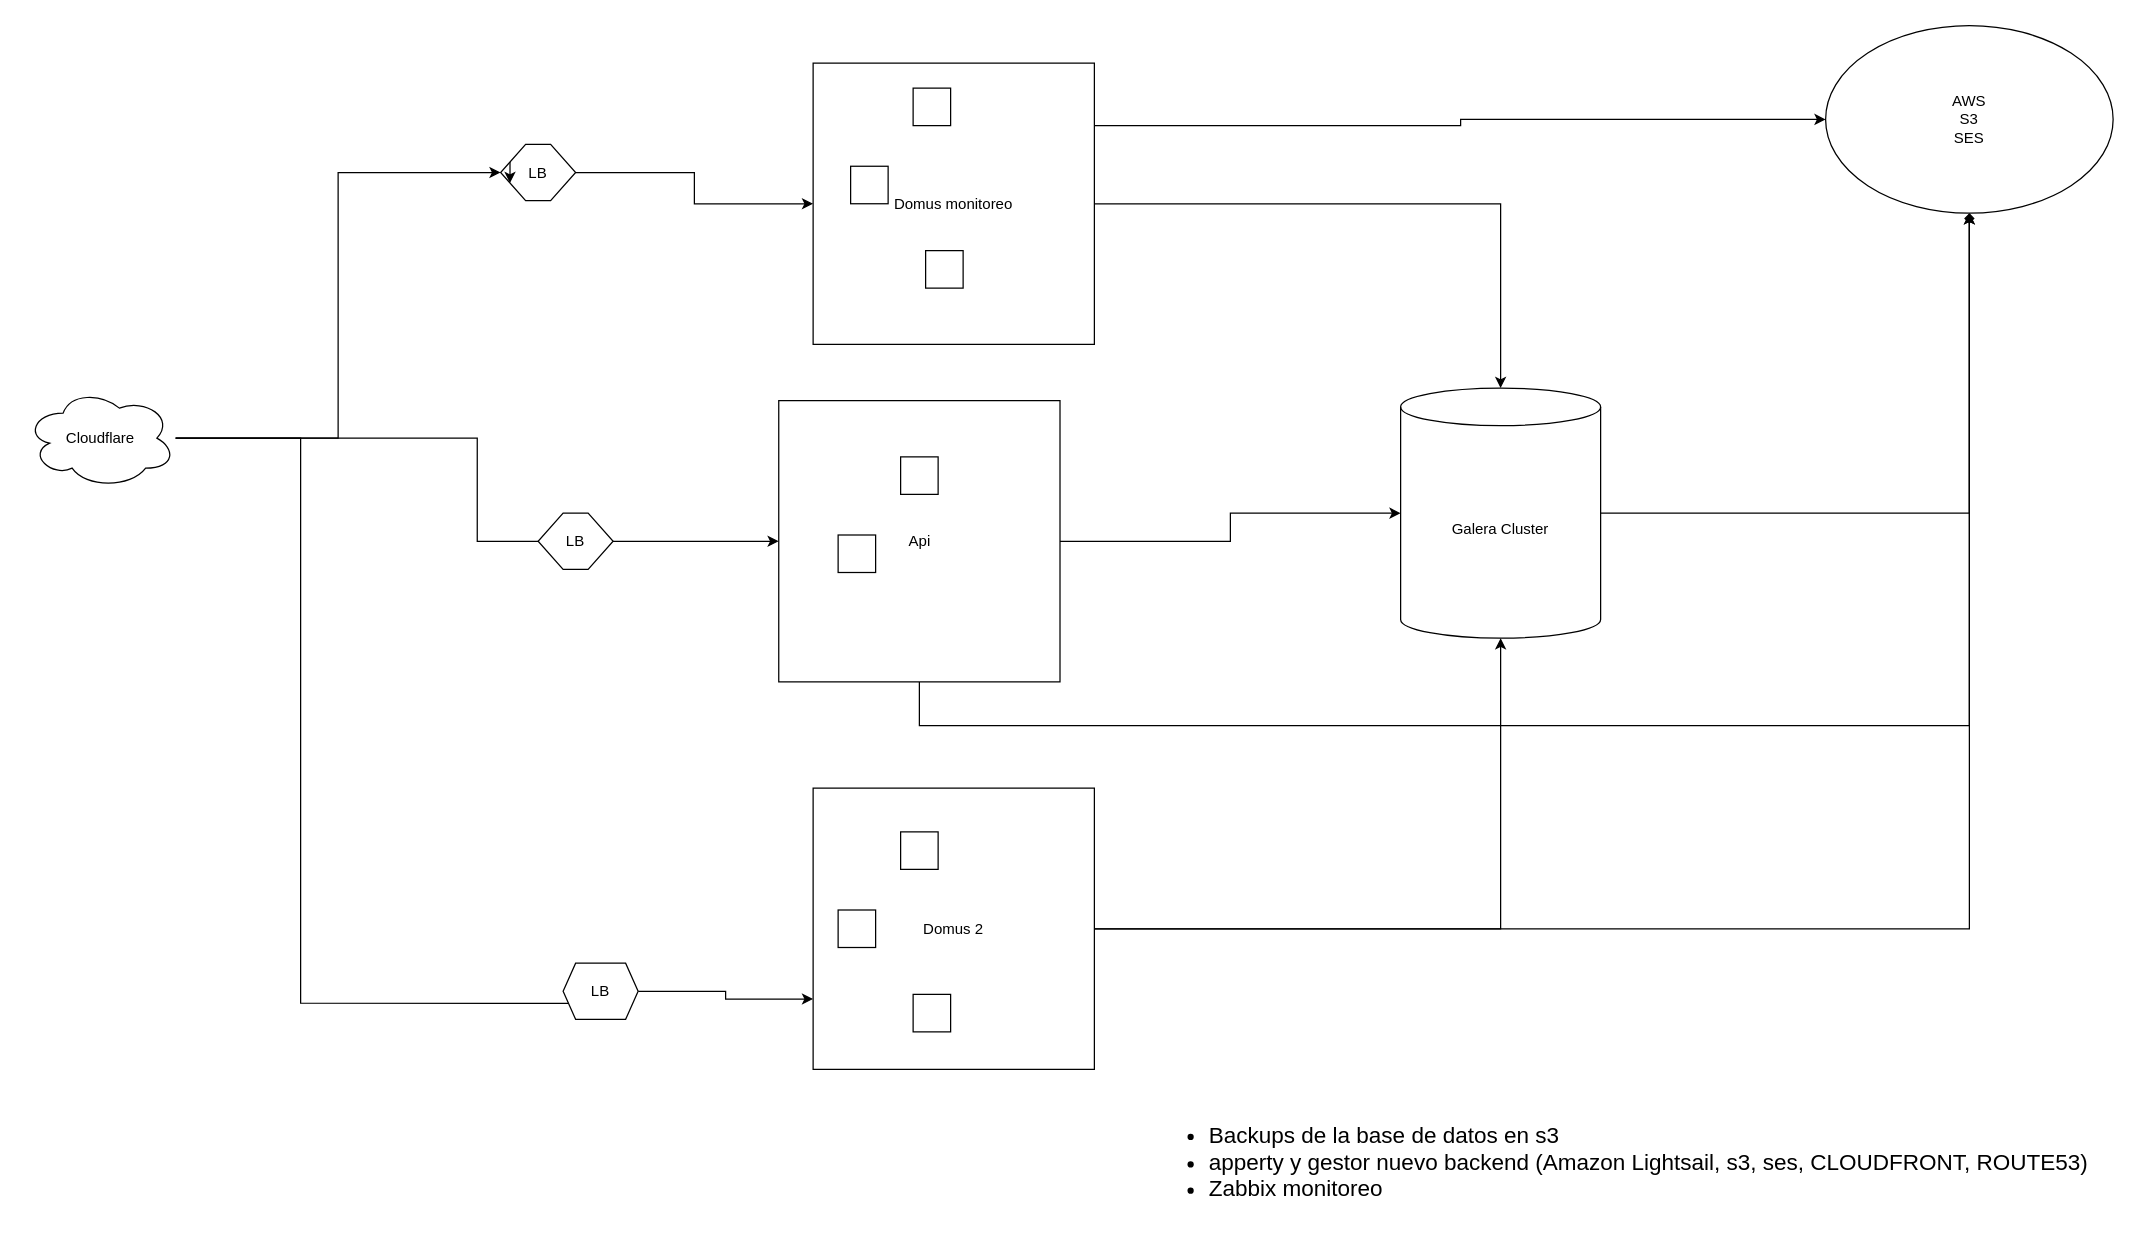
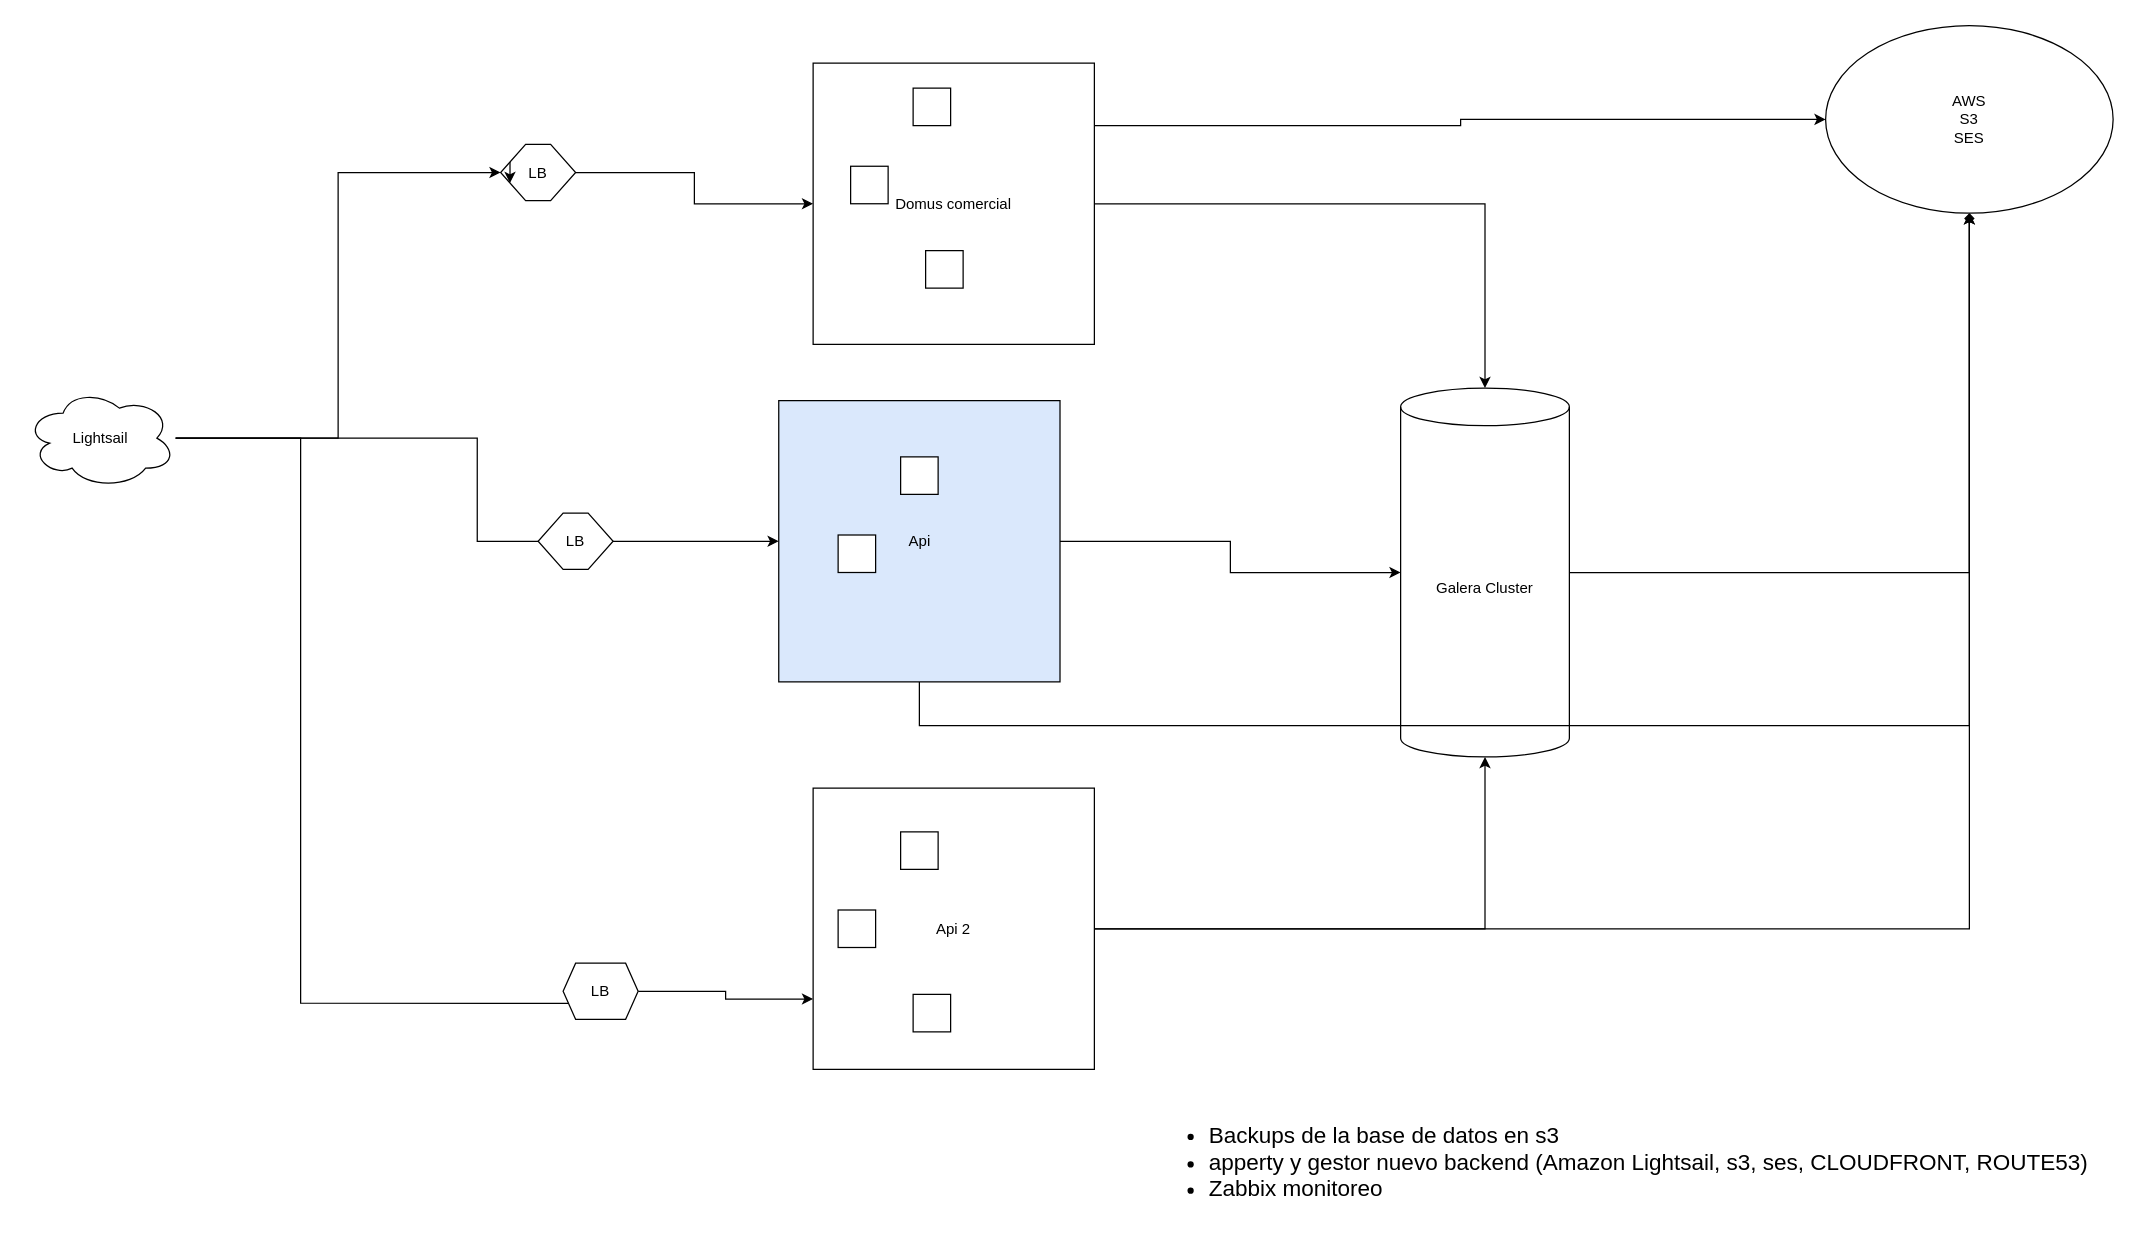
node "Domus monitoreo": label "Domus monitoreo" -> "Domus comercial"
node "Cloudflare": label "Cloudflare" -> "Lightsail"
node "Galera Cluster": size 200x250 -> 169x369
node "Api": fillcolor #ffffff -> #dae8fc
node "Domus 2": label "Domus 2" -> "Api 2"
